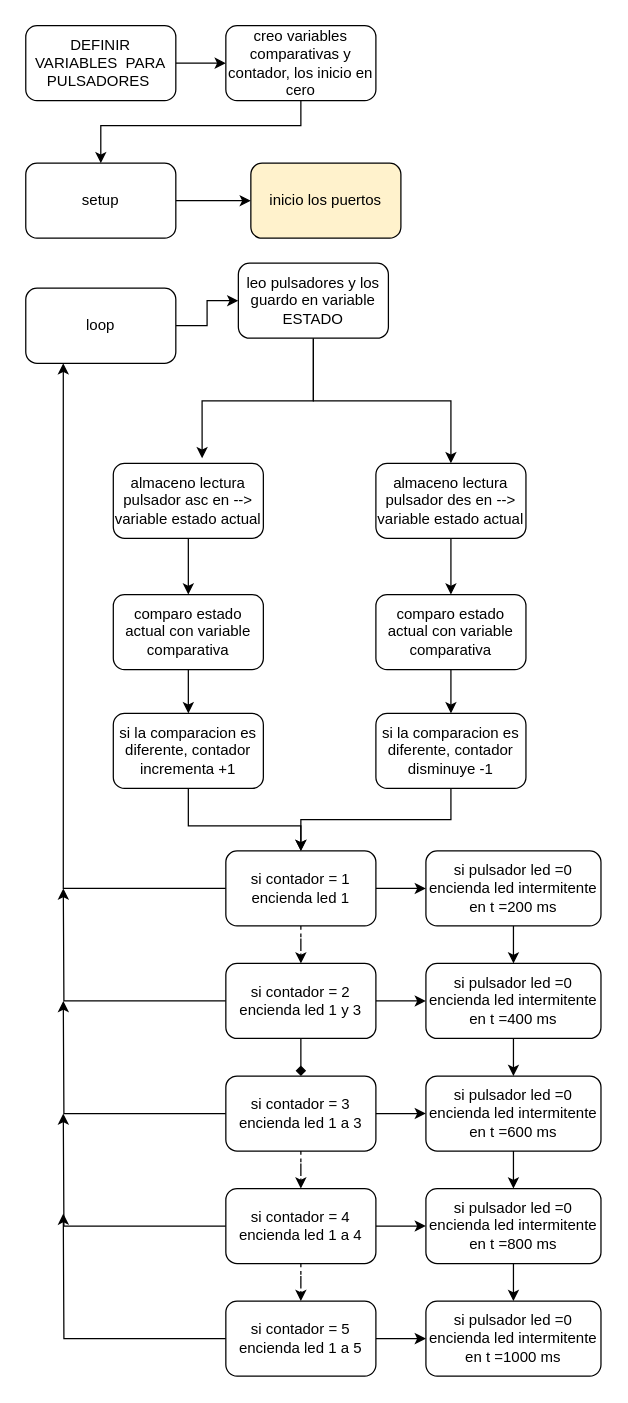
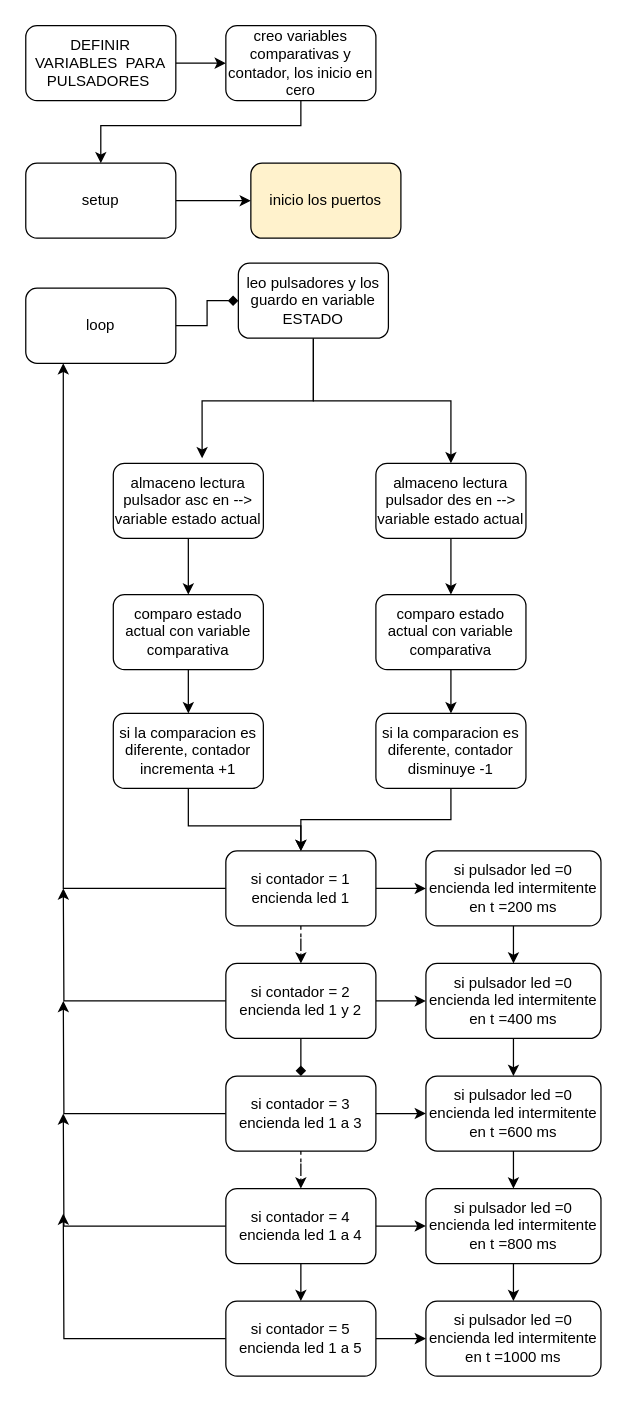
edge "loop" -> "leo pulsadores y los guardo en variable ESTADO": arrowhead classic -> diamond
node "si contador = 2 encienda led 1 y 3": label "si contador = 2 encienda led 1 y 3" -> "si contador = 2 encienda led 1 y 2"
edge "si contador = 4 encienda led 1 a 4" -> "si contador = 5 encienda led 1 a 5": style dashed -> solid
